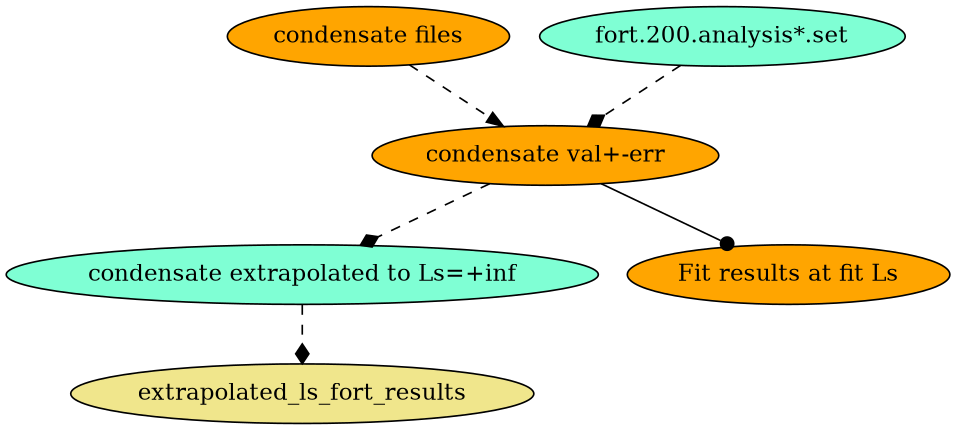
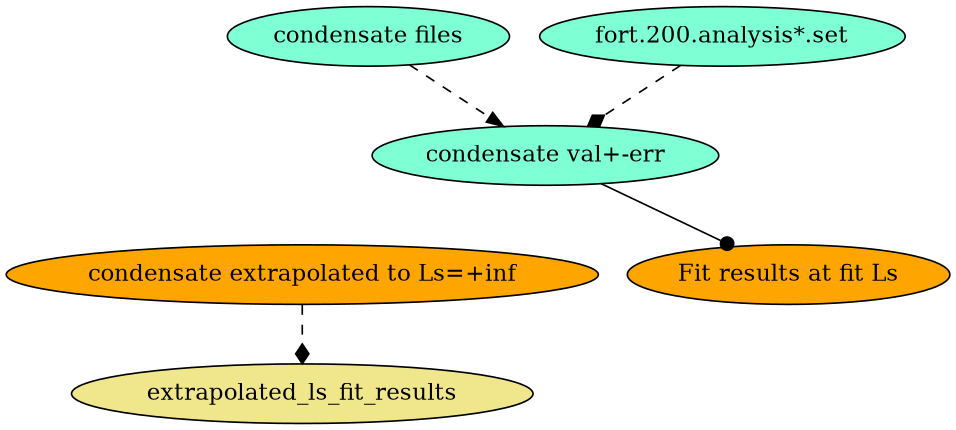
node "condensate files": fillcolor orange -> aquamarine
node "condensate val+-err": fillcolor orange -> aquamarine
edge "condensate val+-err" -> "condensate extrapolated to Ls=+inf": removed
node "condensate extrapolated to Ls=+inf": fillcolor aquamarine -> orange
node "extrapolated_ls_fort_results": label "extrapolated_ls_fort_results" -> "extrapolated_ls_fit_results"
